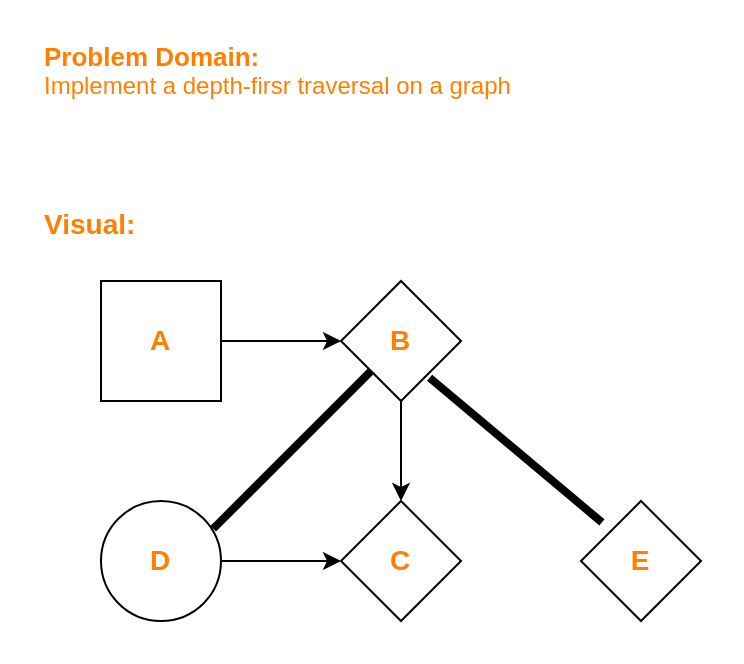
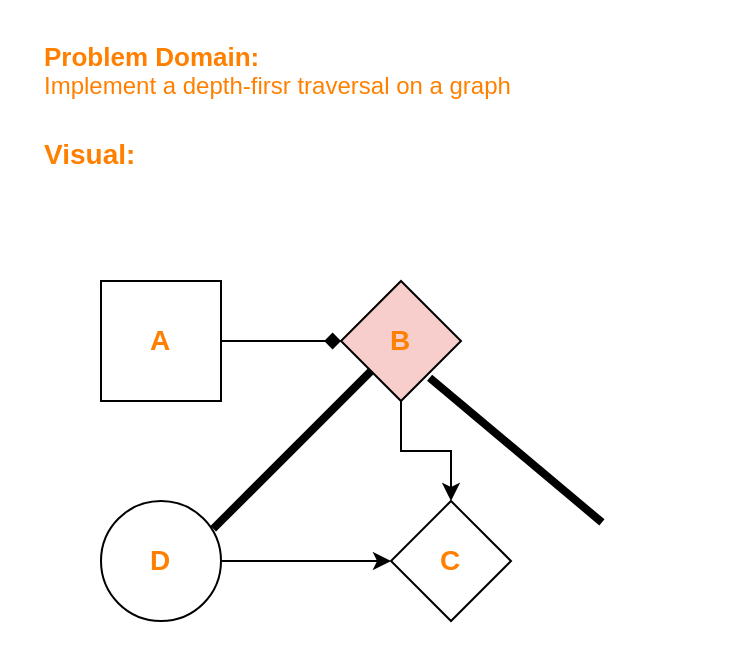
node "Visual:": moved (101, 241) -> (101, 171)
edge "A" -> "B": arrowhead classic -> diamond
node "B": fillcolor #ffffff -> #f8cecc
node "C": moved (401, 561) -> (451, 561)
node "E": removed
